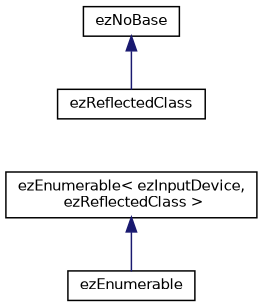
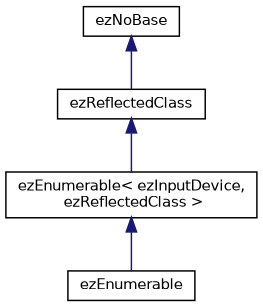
edge "ezEnumerable< ezInputDevice, ezReflectedClass >" -> "ezReflectedClass": added
